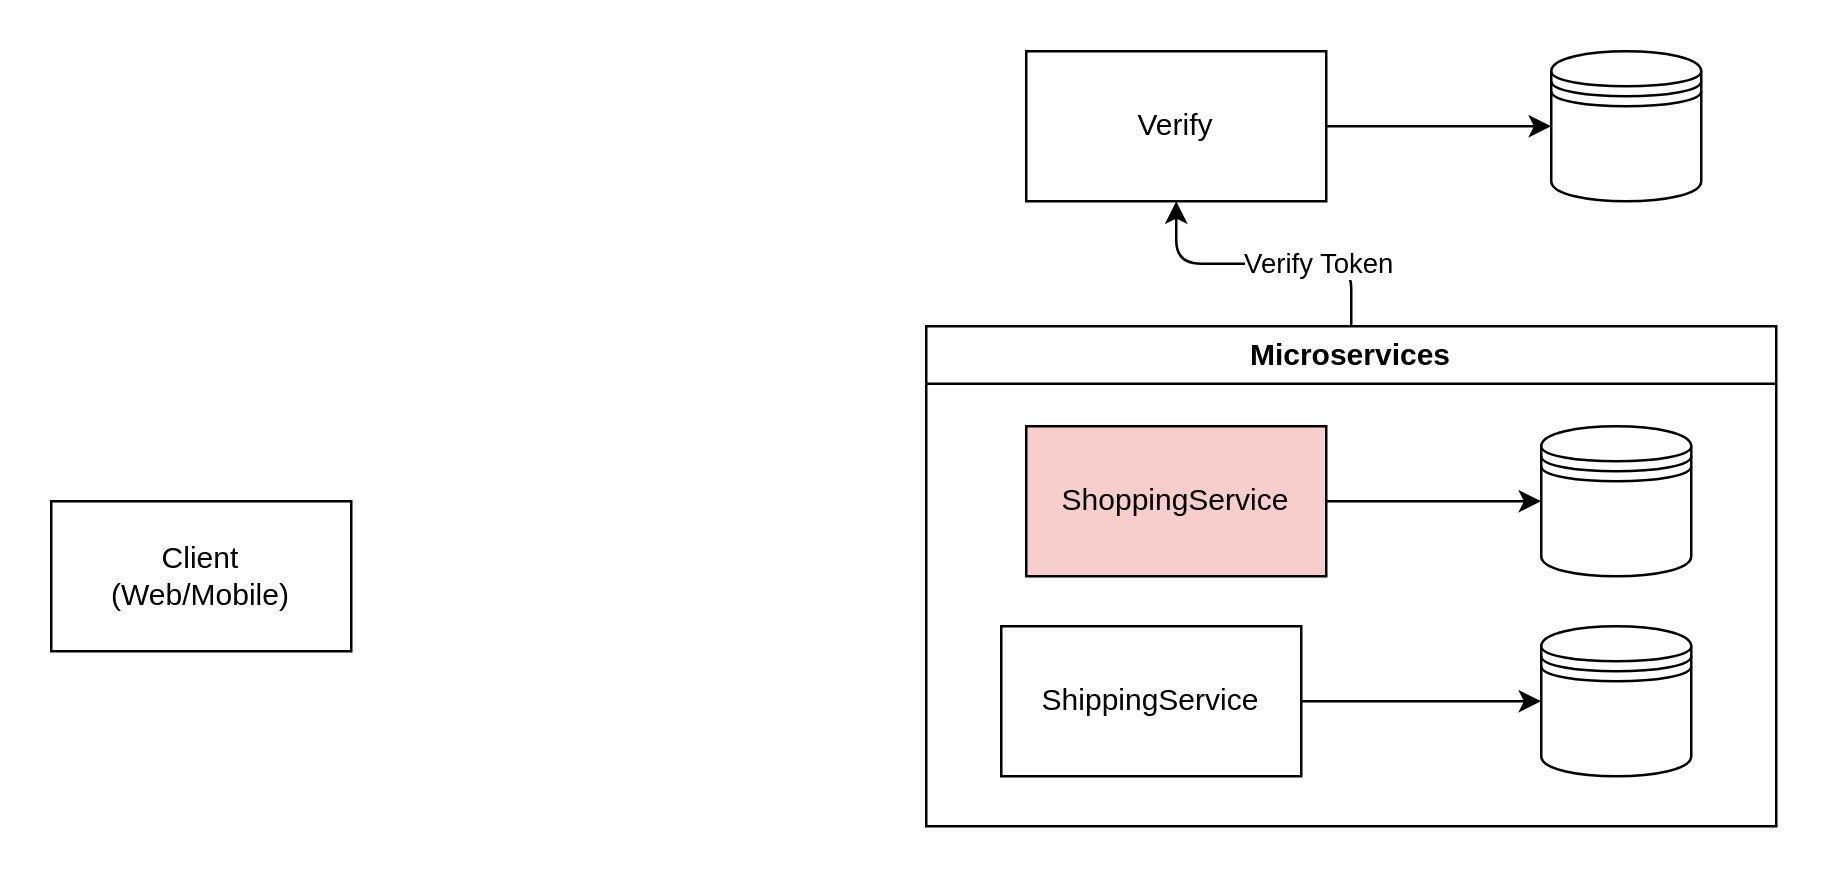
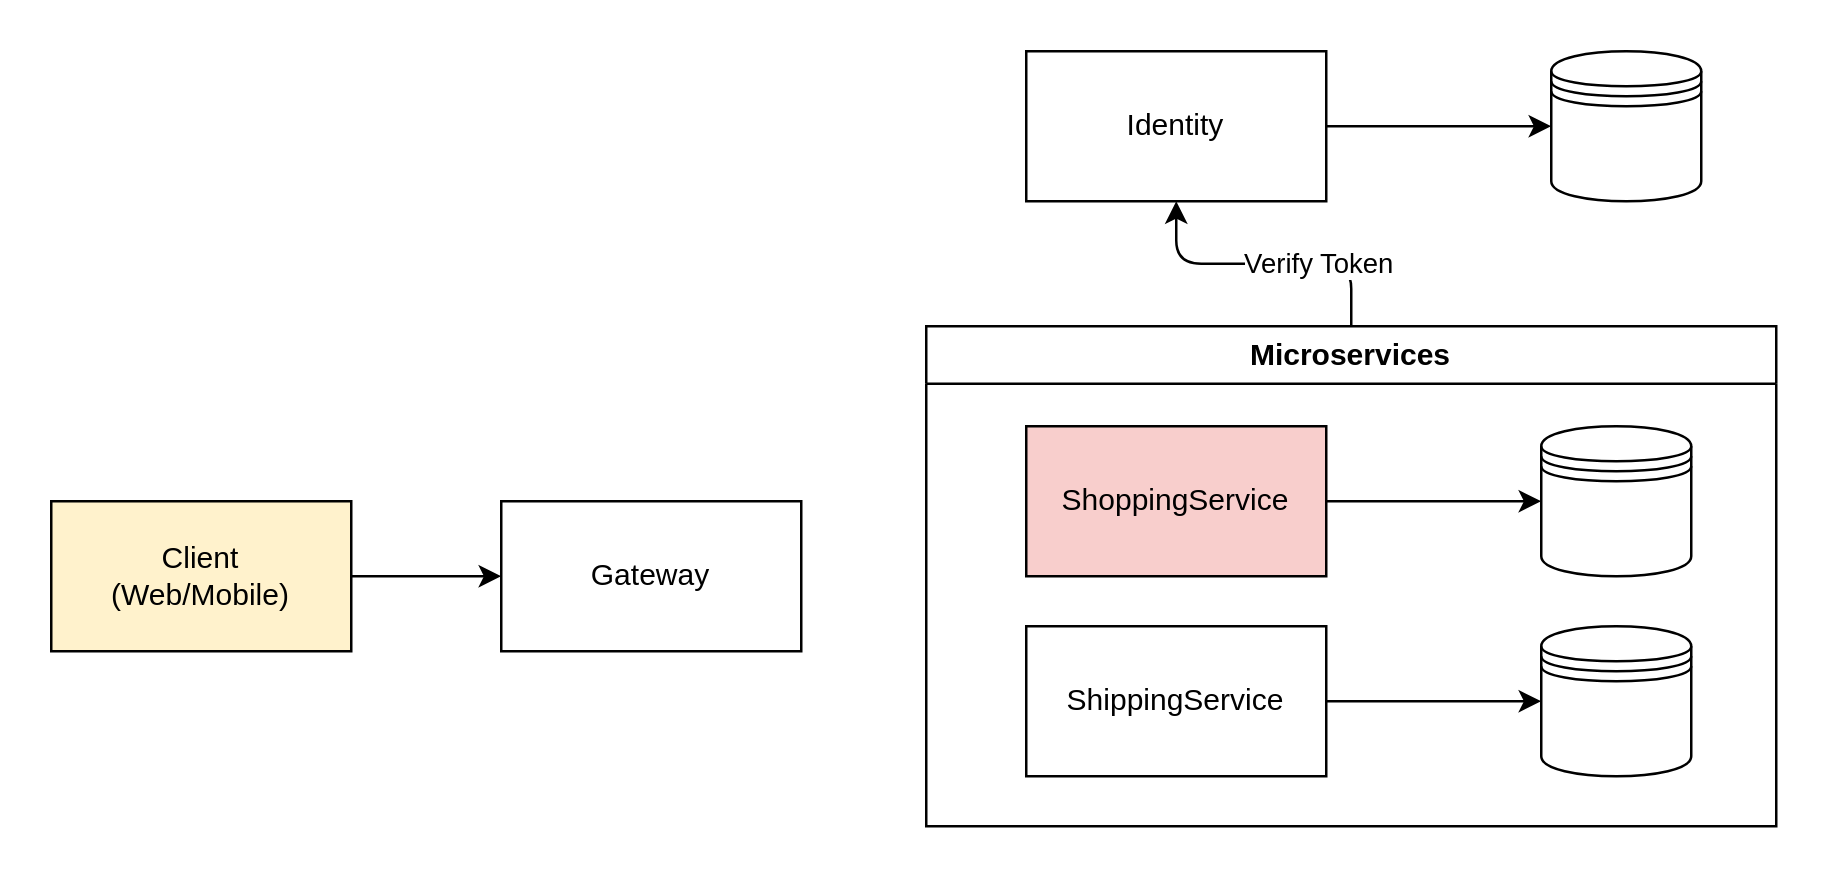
node "Verify": label "Verify" -> "Identity"
node "Client (Web/Mobile)": fillcolor #ffffff -> #fff2cc
edge "Client (Web/Mobile)" -> "Gateway": added
node "Gateway": added
node "ShippingService": moved (1151, 701) -> (1176, 701)
